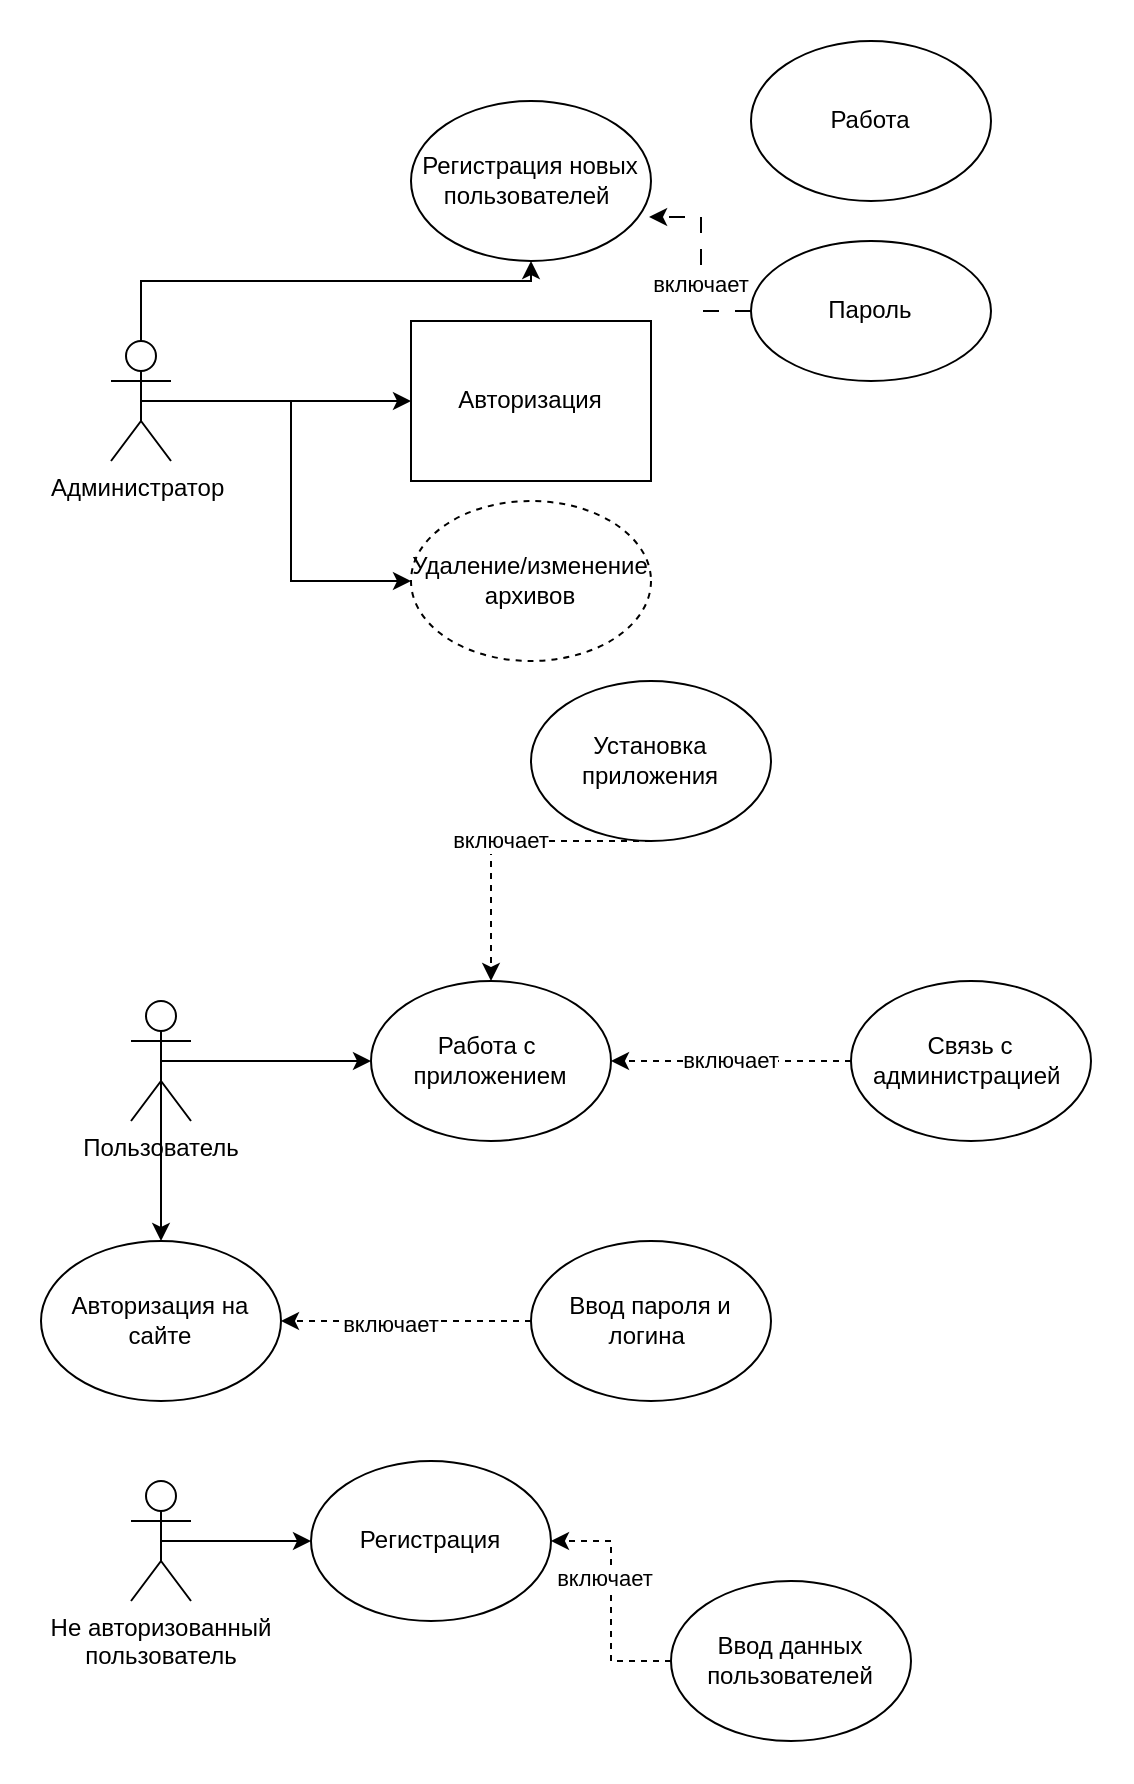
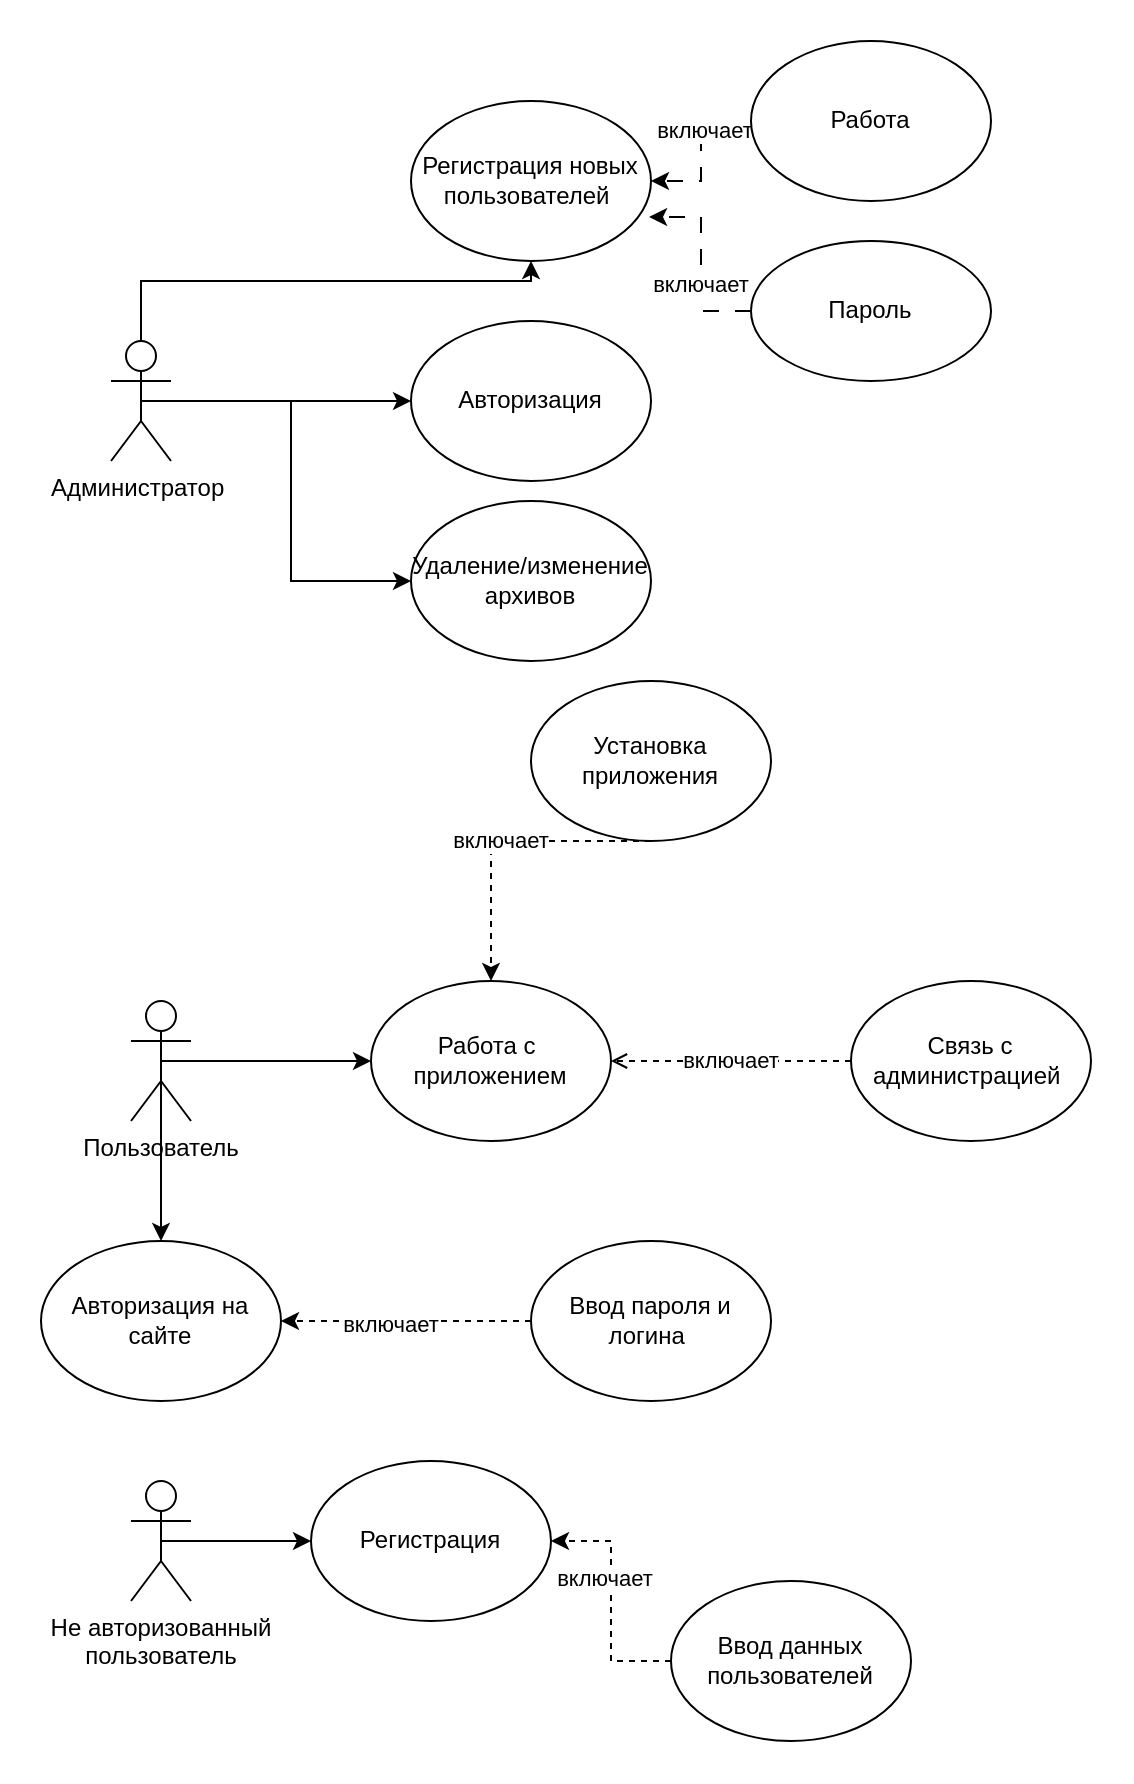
edge "Работа" -> "Регистрация новых пользователей": added, label "включает"
node "Авторизация": shape rectangle -> ellipse
node "Удаление/изменение архивов": style dashed -> solid
edge "Связь с администрацией" -> "Работа с приложением": arrowhead classic -> open
